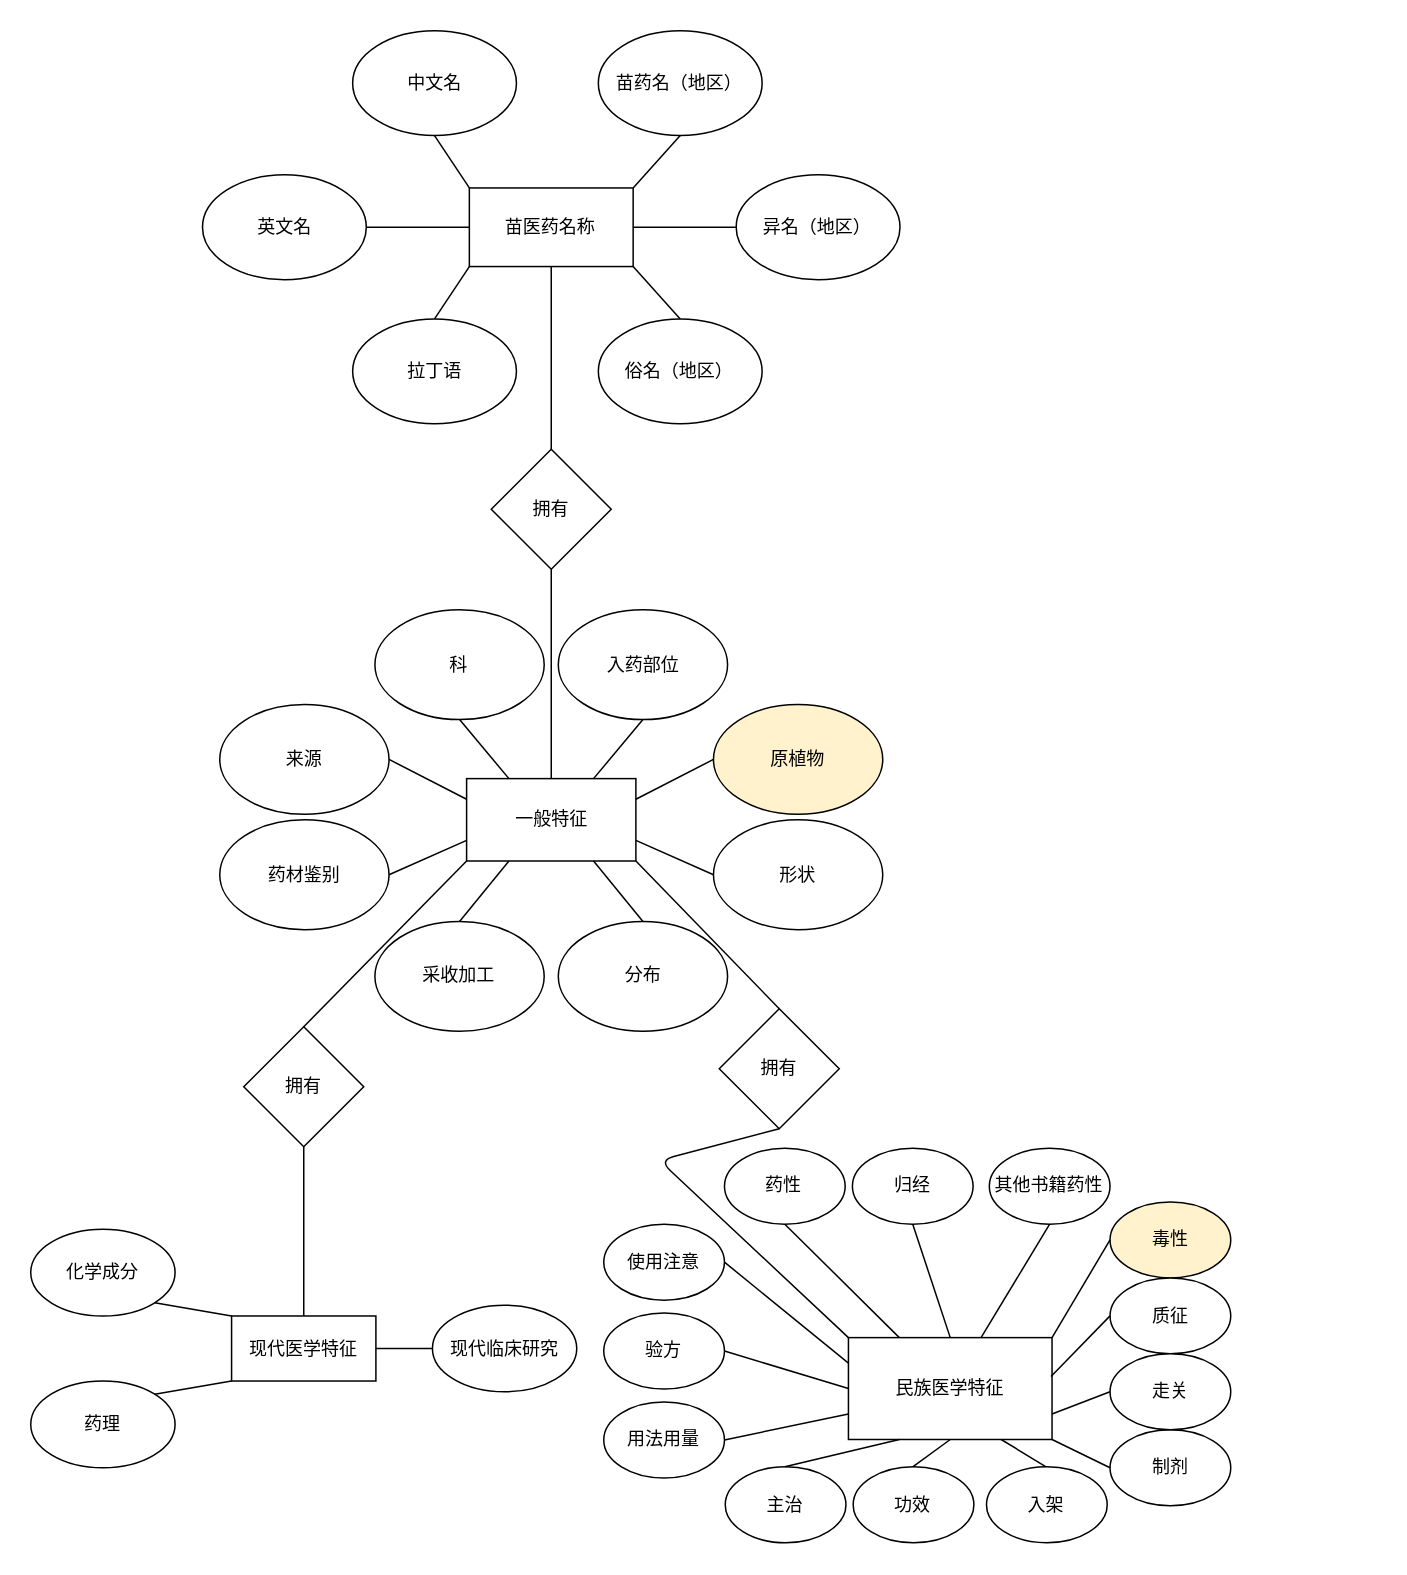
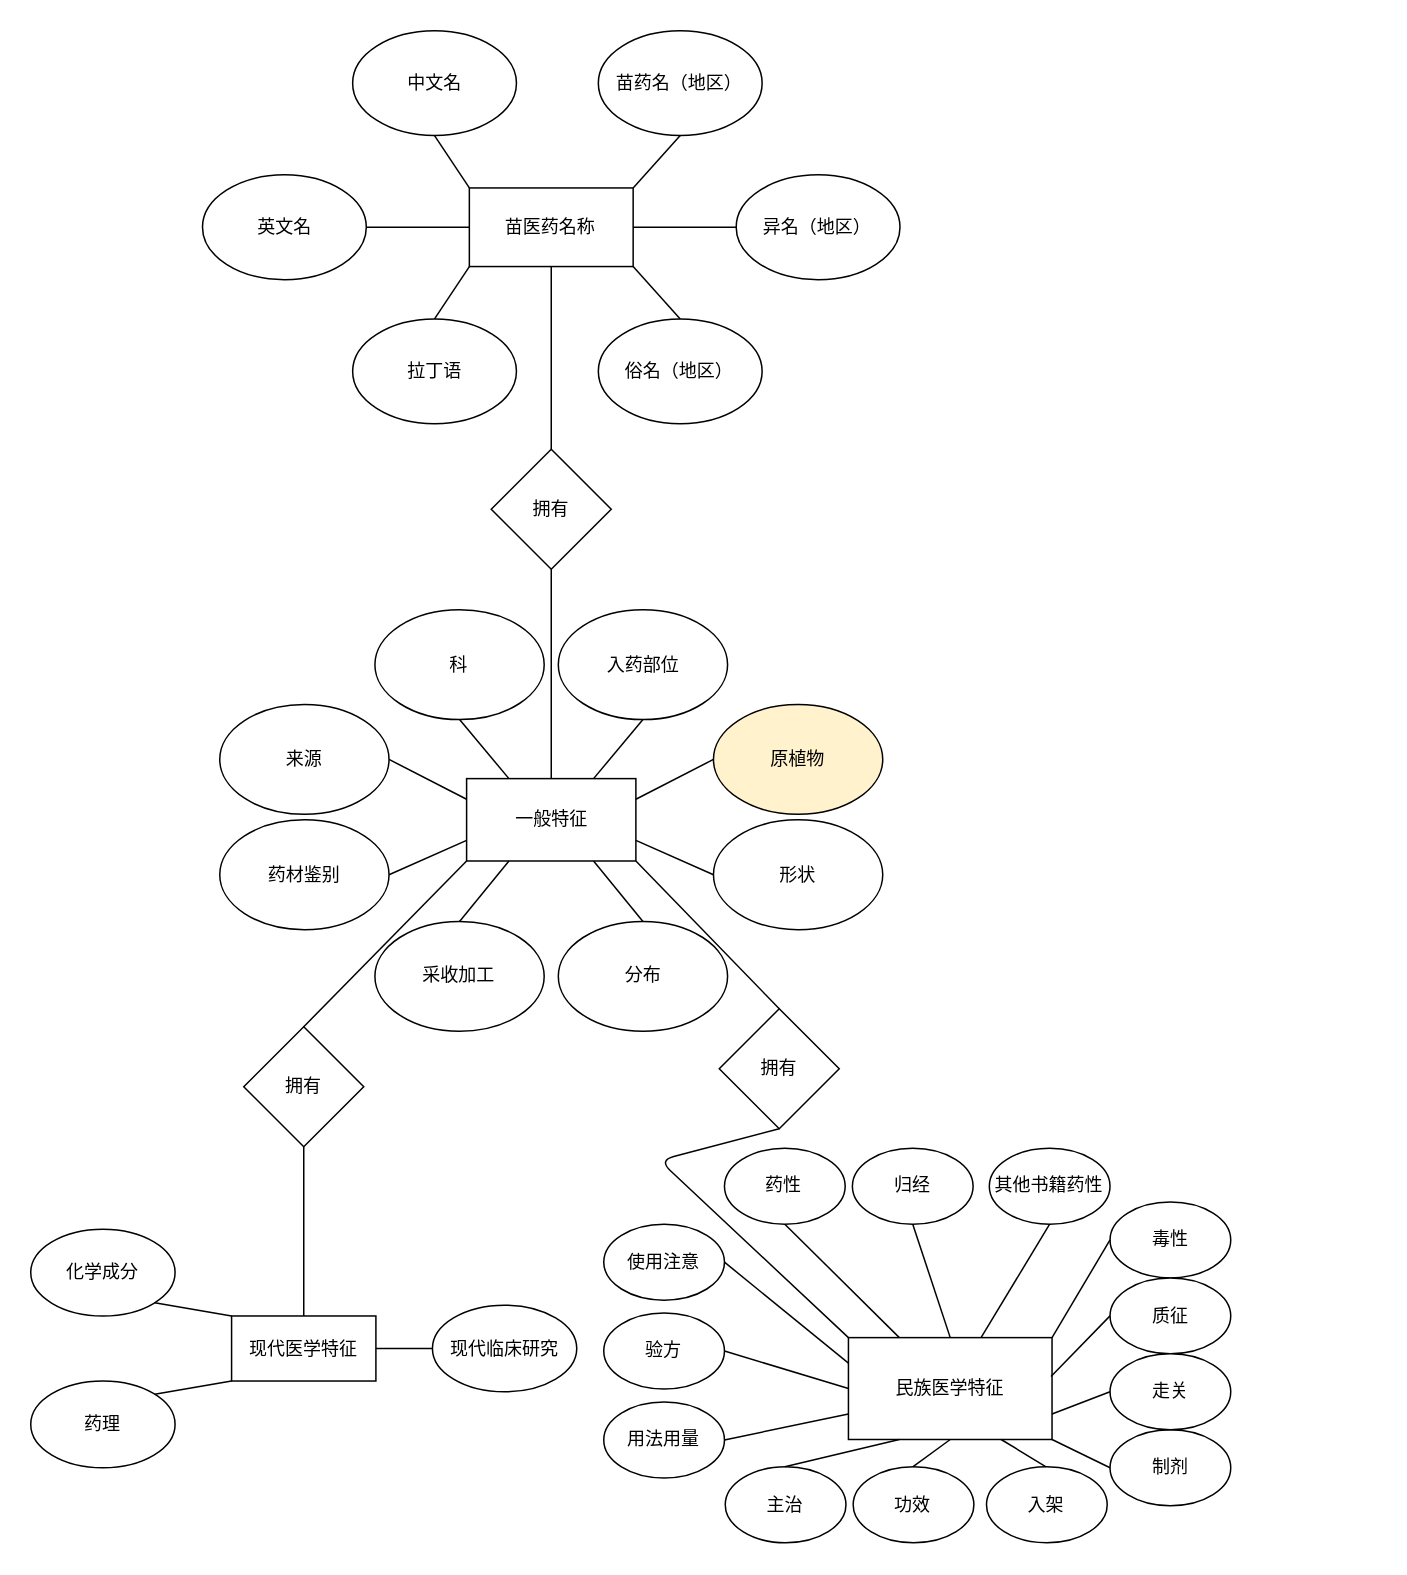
node "毒性": fillcolor #fff2cc -> #ffffff
